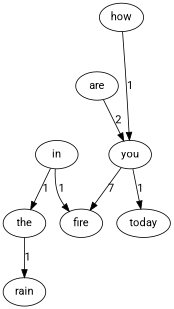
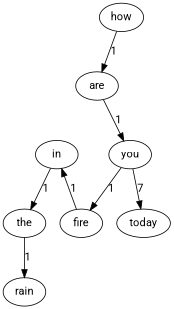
edge "how" -> "you": now "how" -> "are"
edge "are" -> "you": label "2" -> "1"
edge "in" -> "fire": reversed
edge "you" -> "fire": label "7" -> "1"
edge "you" -> "today": label "1" -> "7"
